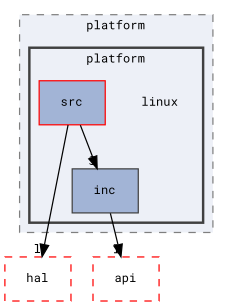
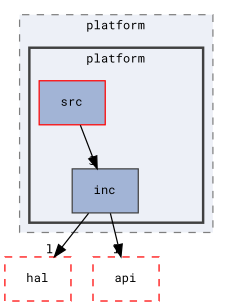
node "linux": removed
edge "src" -> "hal": now "inc" -> "hal"
